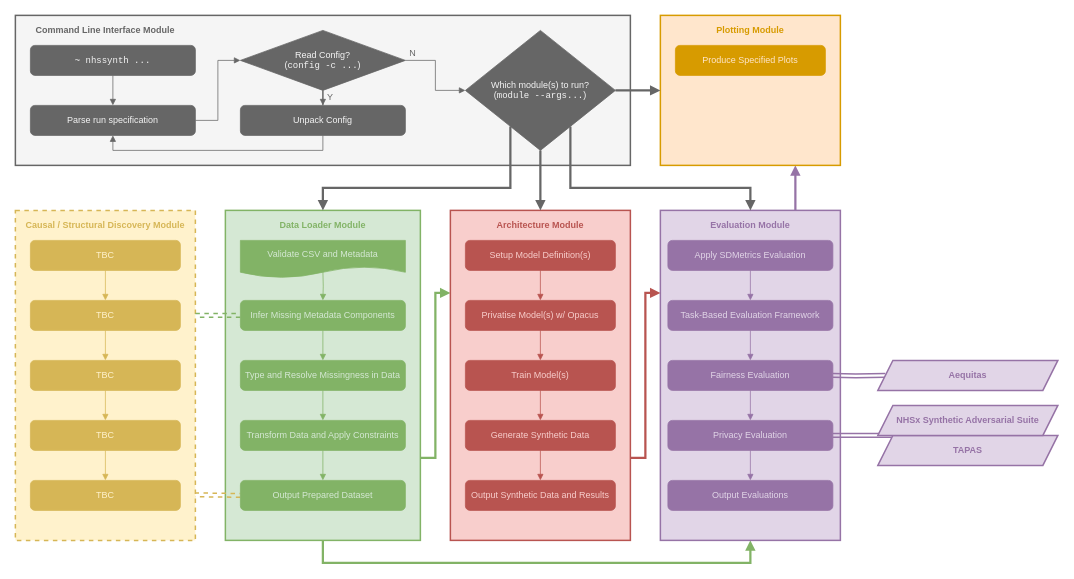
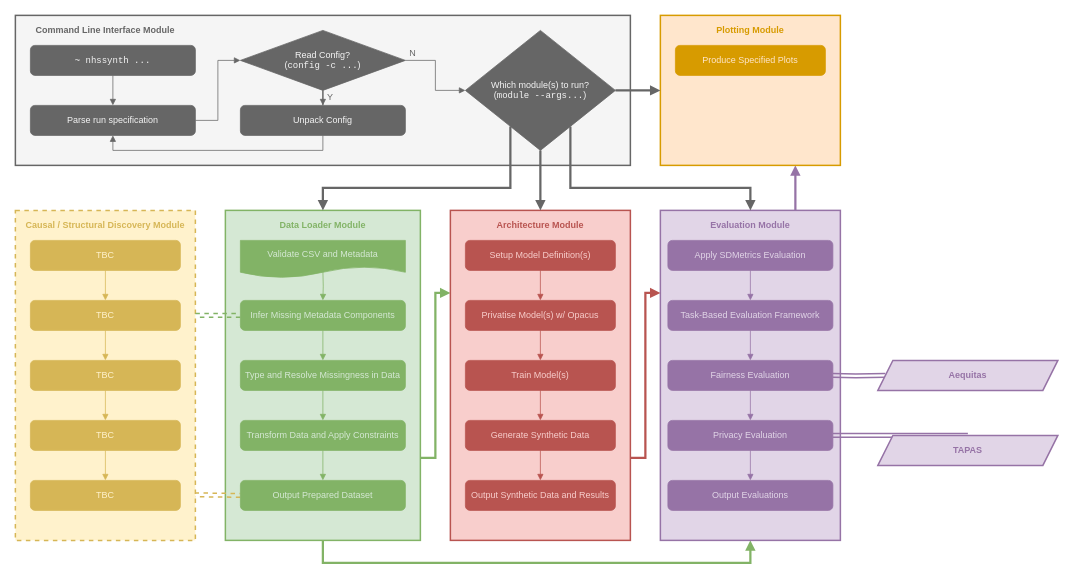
node "NHSx Synthetic Adversarial Suite": removed
